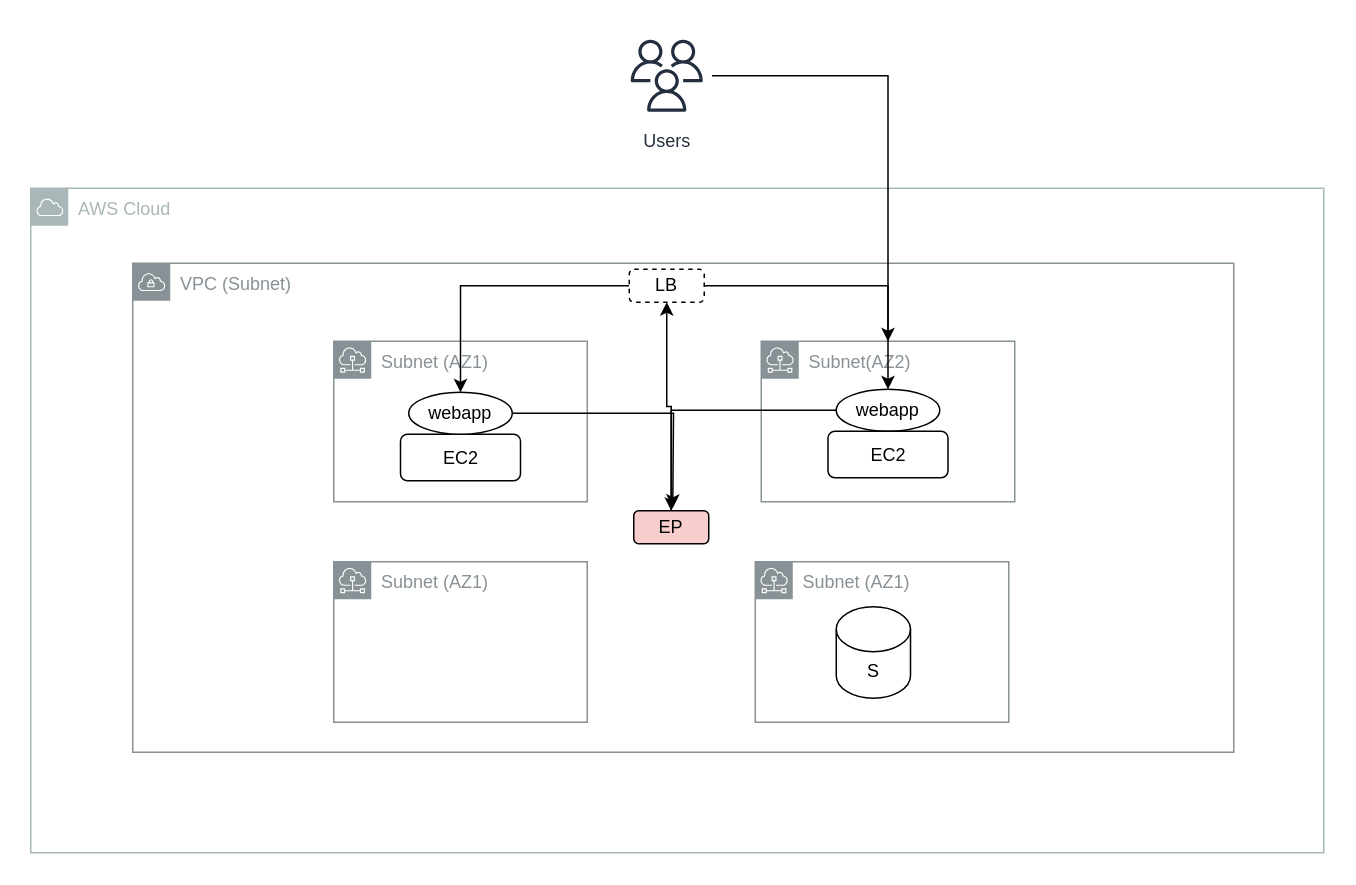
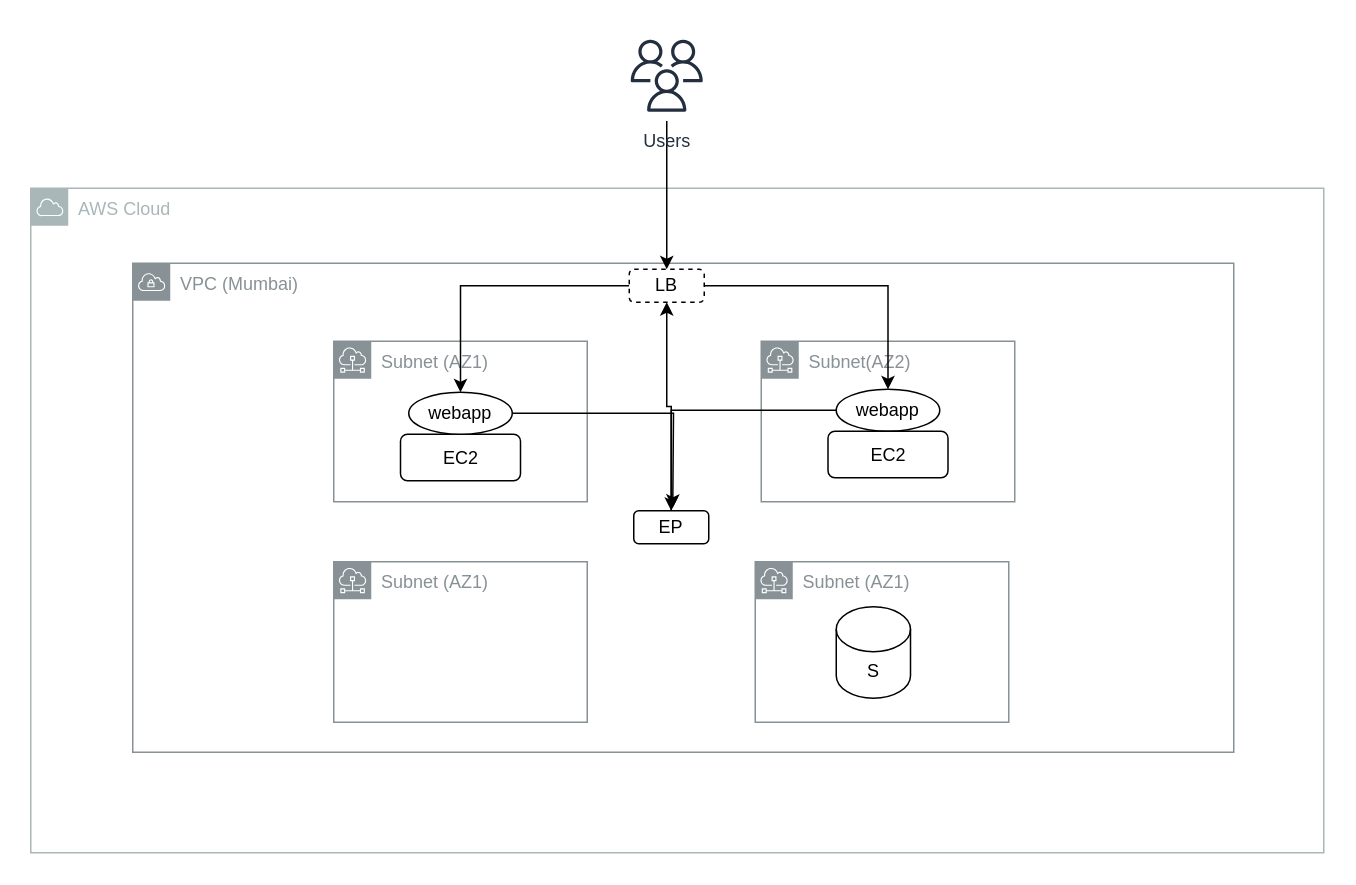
edge "Users" -> "Subnet(AZ2)": now "Users" -> "LB"
node "VPC (Subnet)": label "VPC (Subnet)" -> "VPC (Mumbai)"
node "EP": fillcolor #f8cecc -> #ffffff
